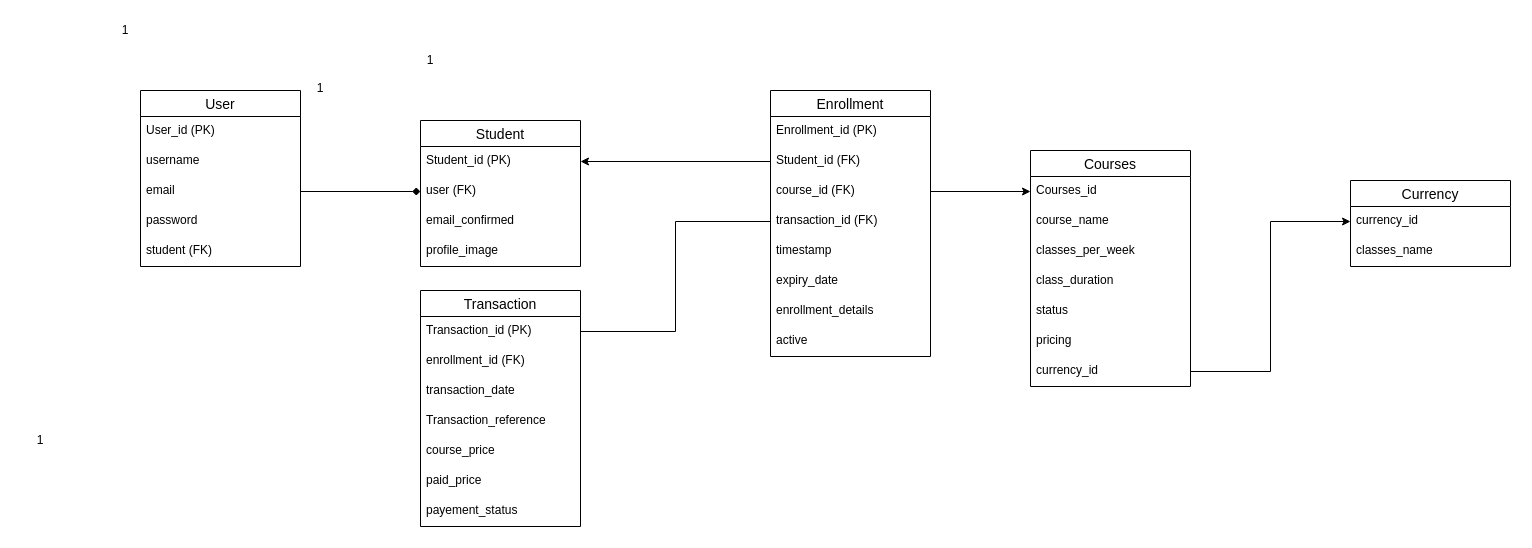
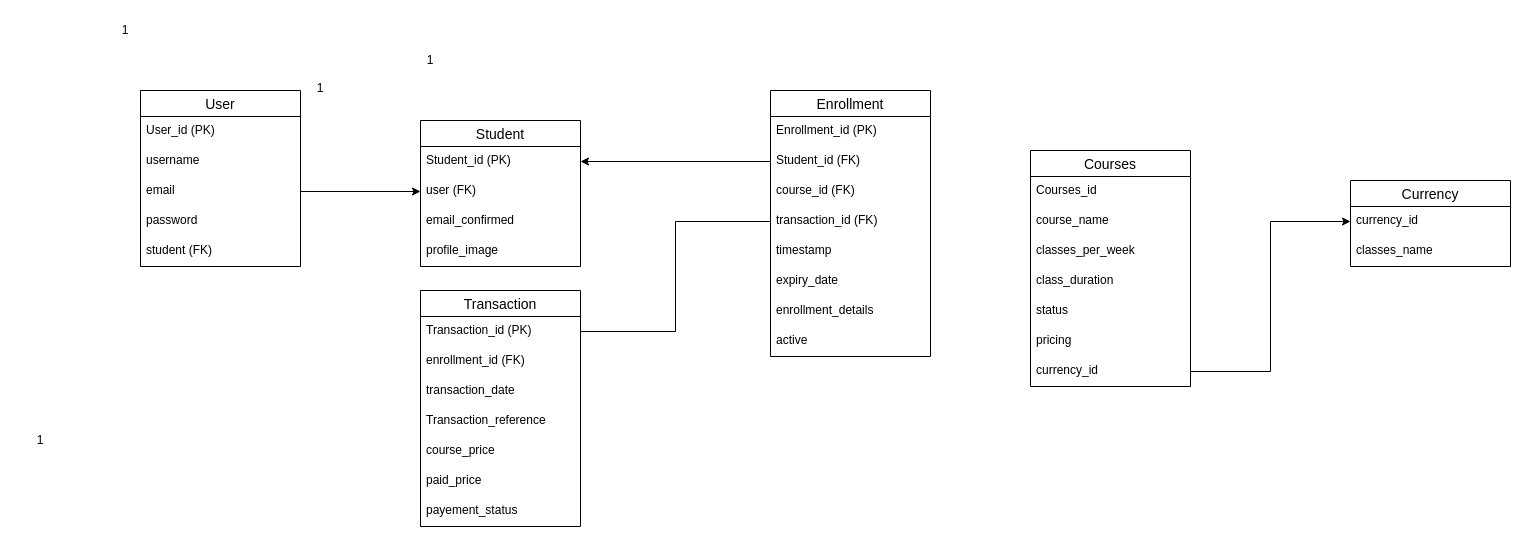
edge "email" -> "user (FK)": arrowhead diamond -> classic
edge "course_id (FK)" -> "Courses_id": removed
